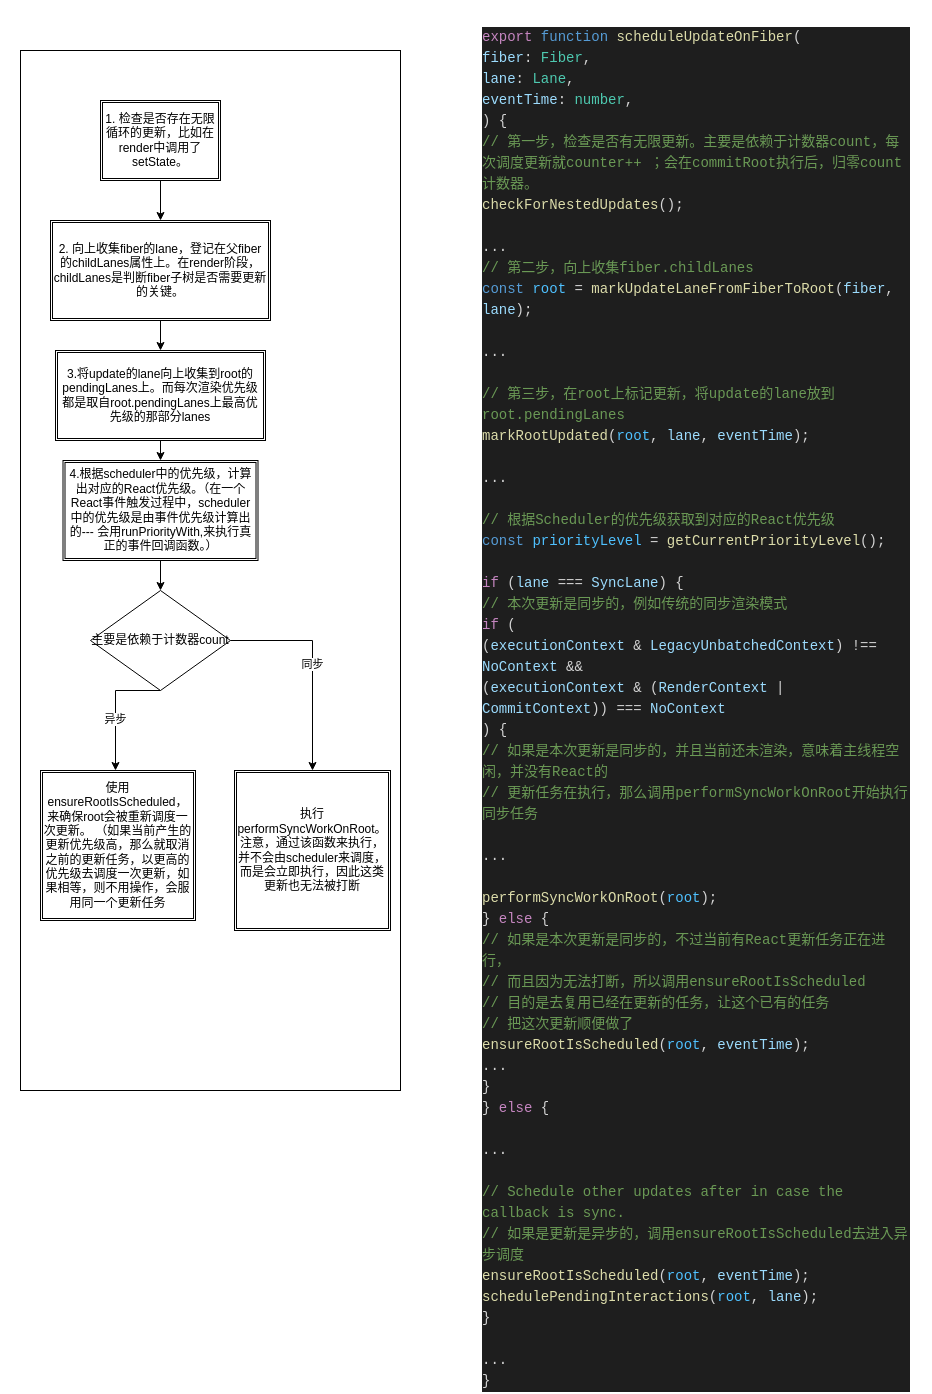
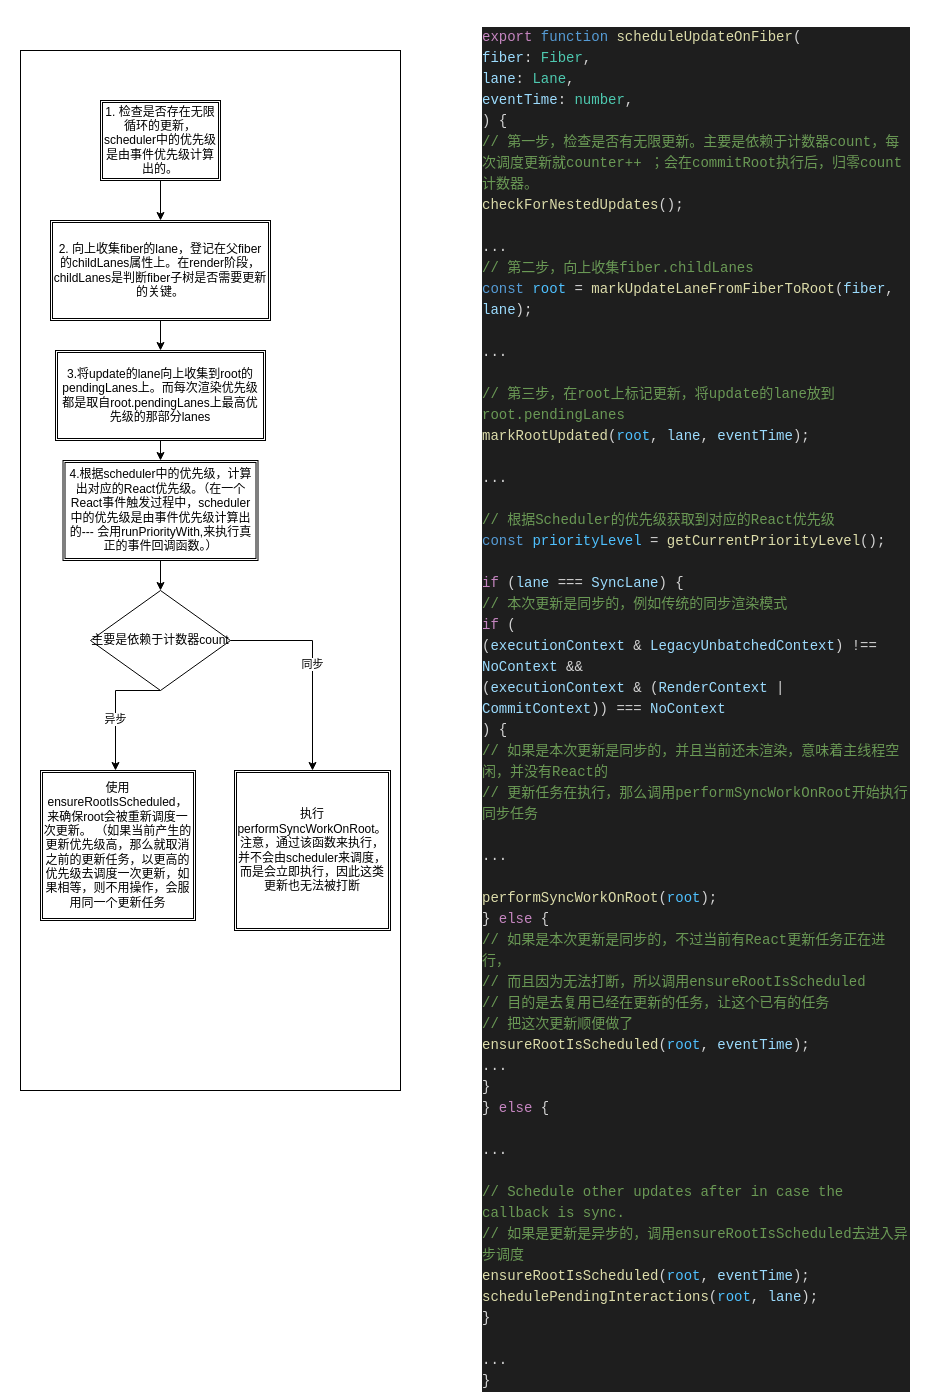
node "1. 检查是否存在无限循环的更新，比如在render中调用了setState。": label "1. 检查是否存在无限循环的更新，比如在render中调用了setState。" -> "1. 检查是否存在无限循环的更新，scheduler中的优先级是由事件优先级计算出的。"
